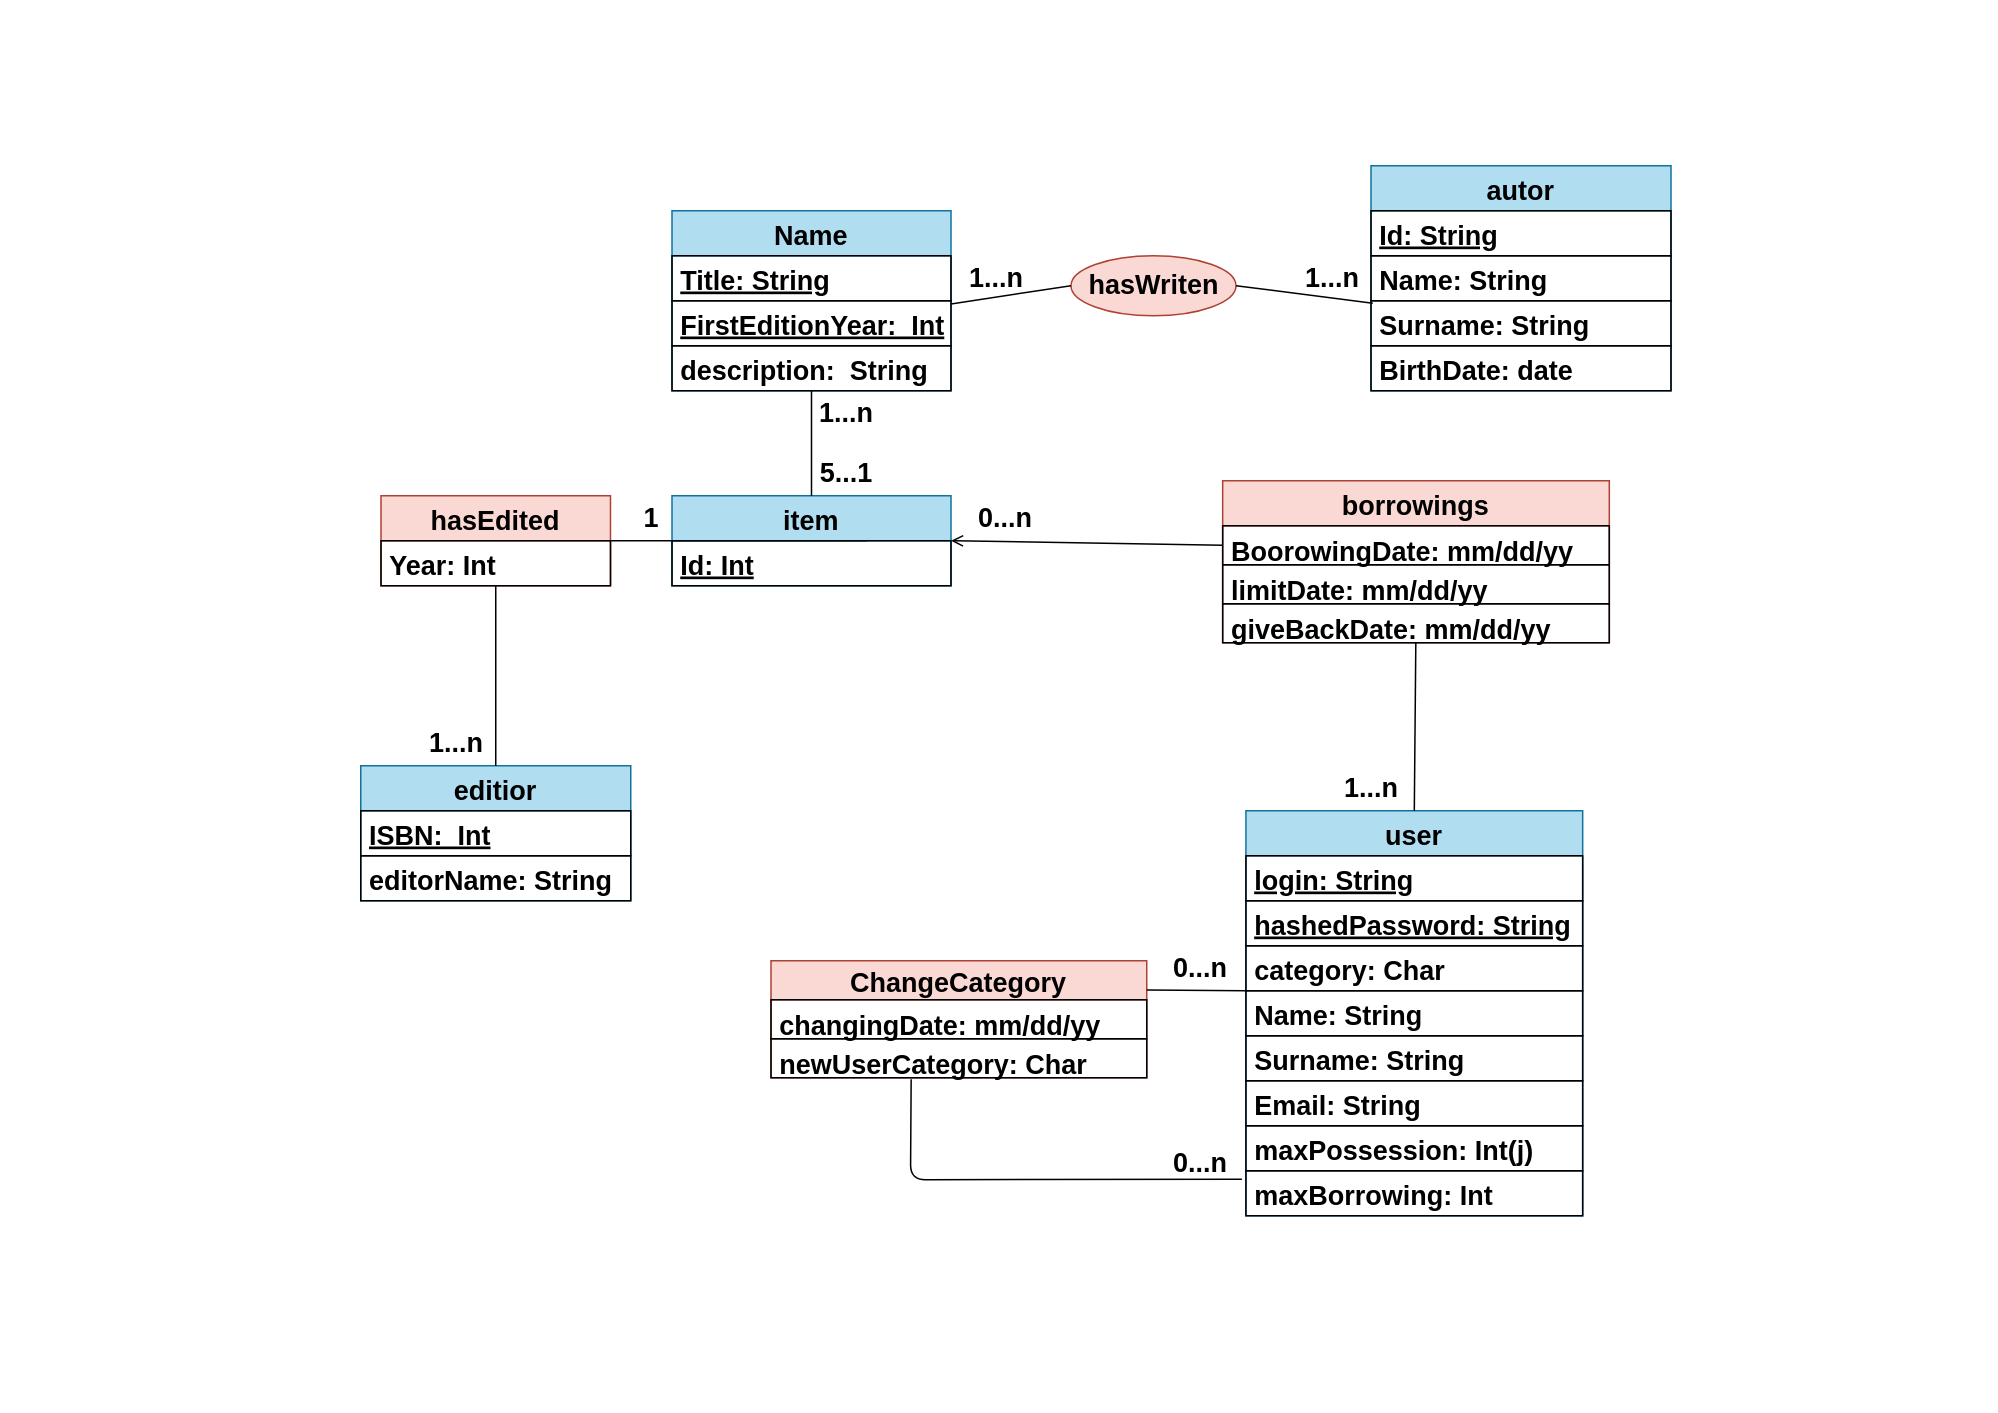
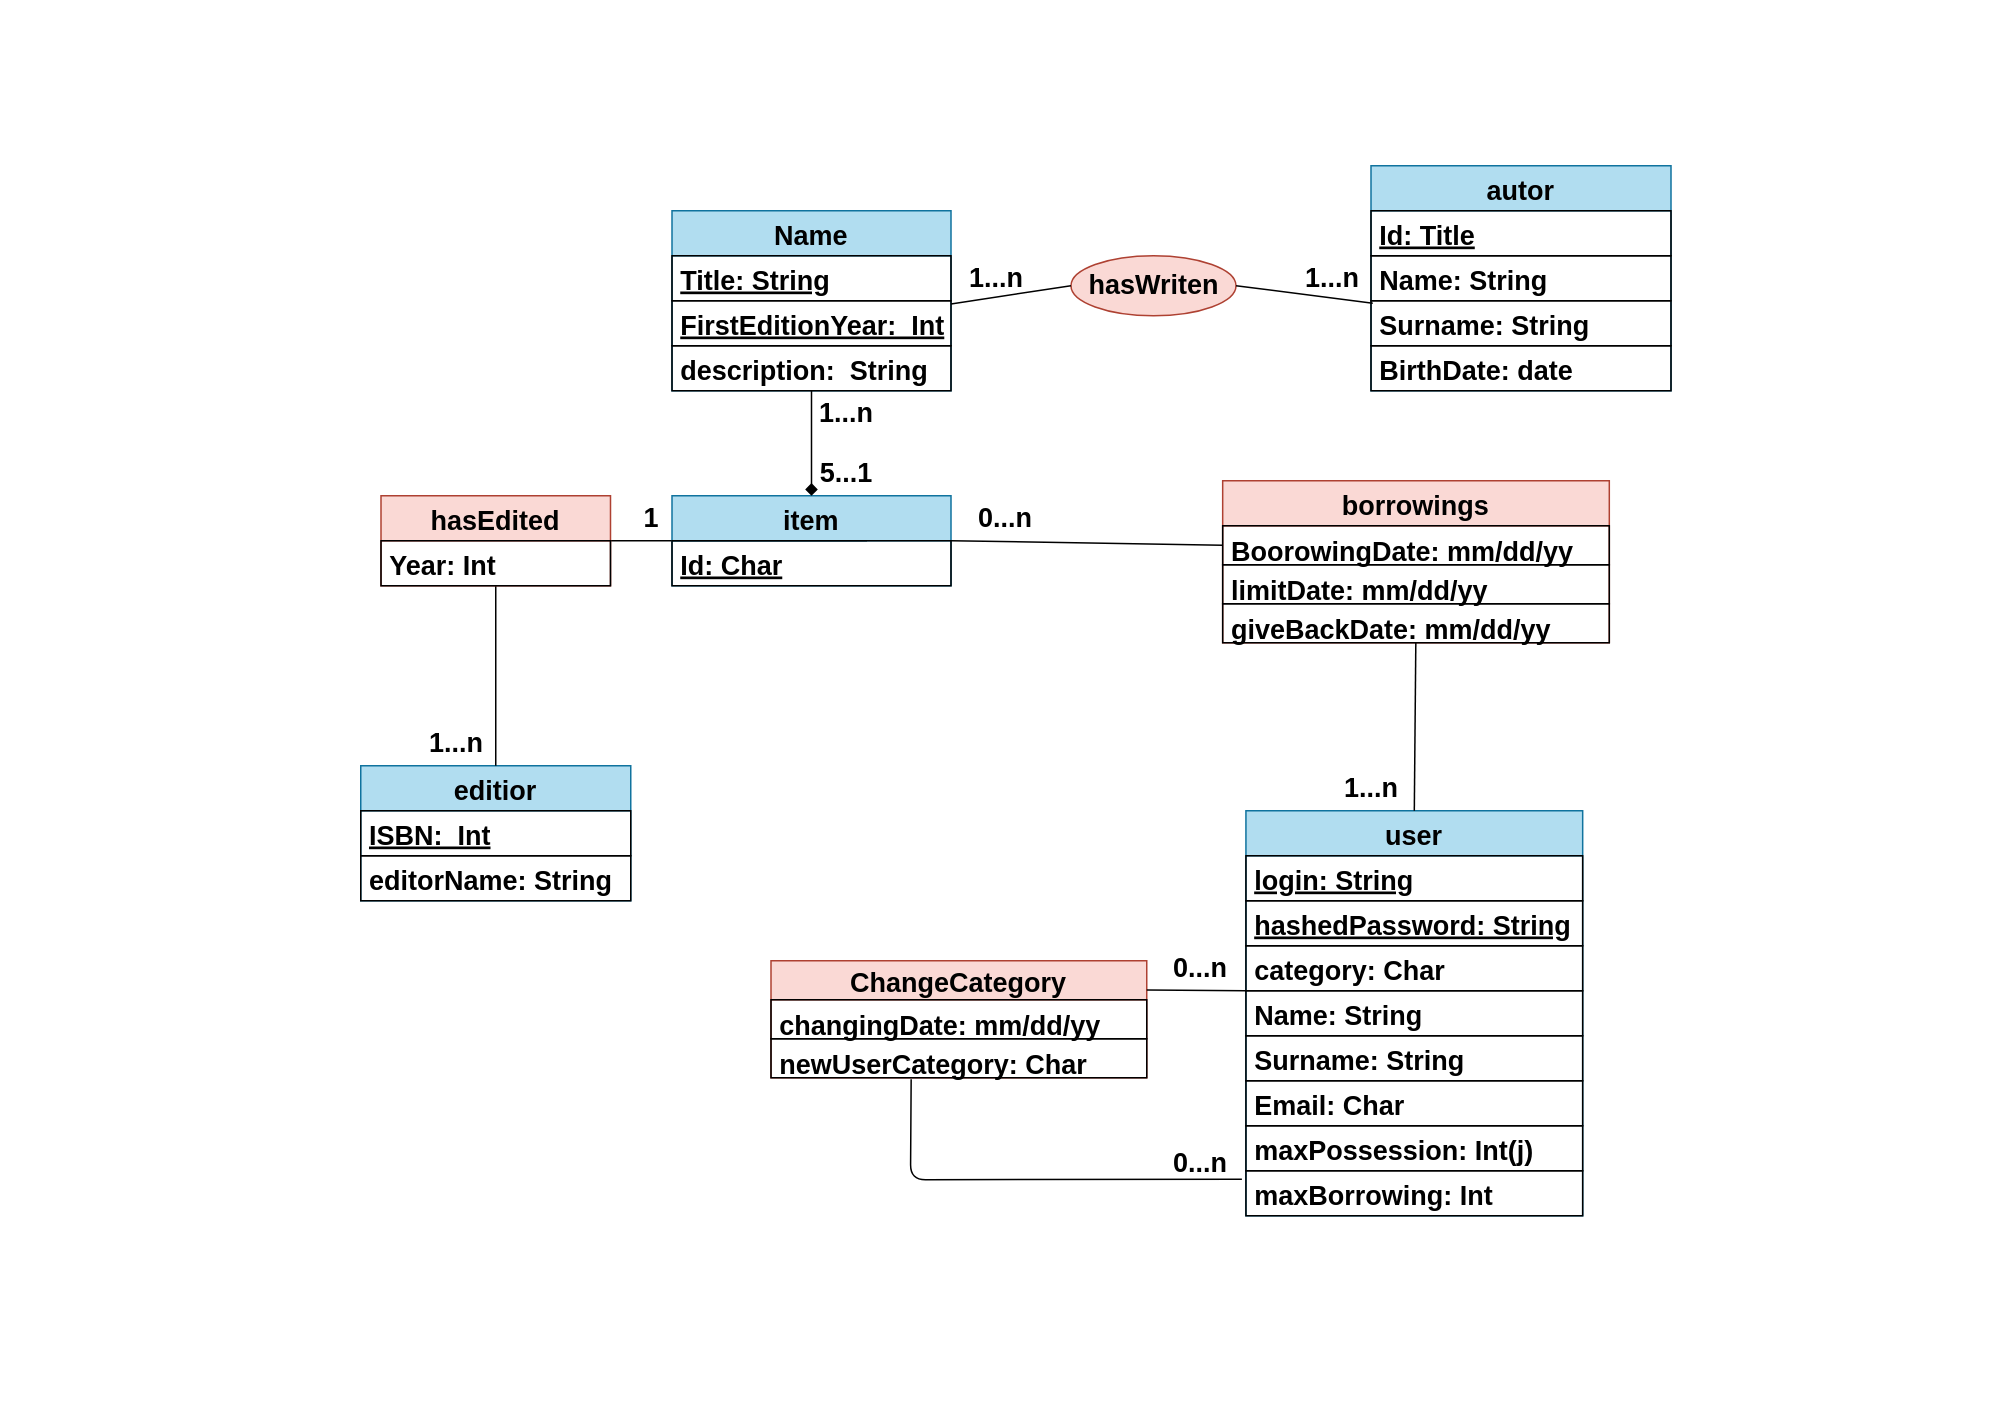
node "Id: String": label "Id: String" -> "Id: Title"
edge "description: String" -- "item": arrowhead none -> diamond
edge "BoorowingDate: mm/dd/yy" -> "item": arrowhead open -> none
node "Id: Int": label "Id: Int" -> "Id: Char"
node "Email: String": label "Email: String" -> "Email: Char"
